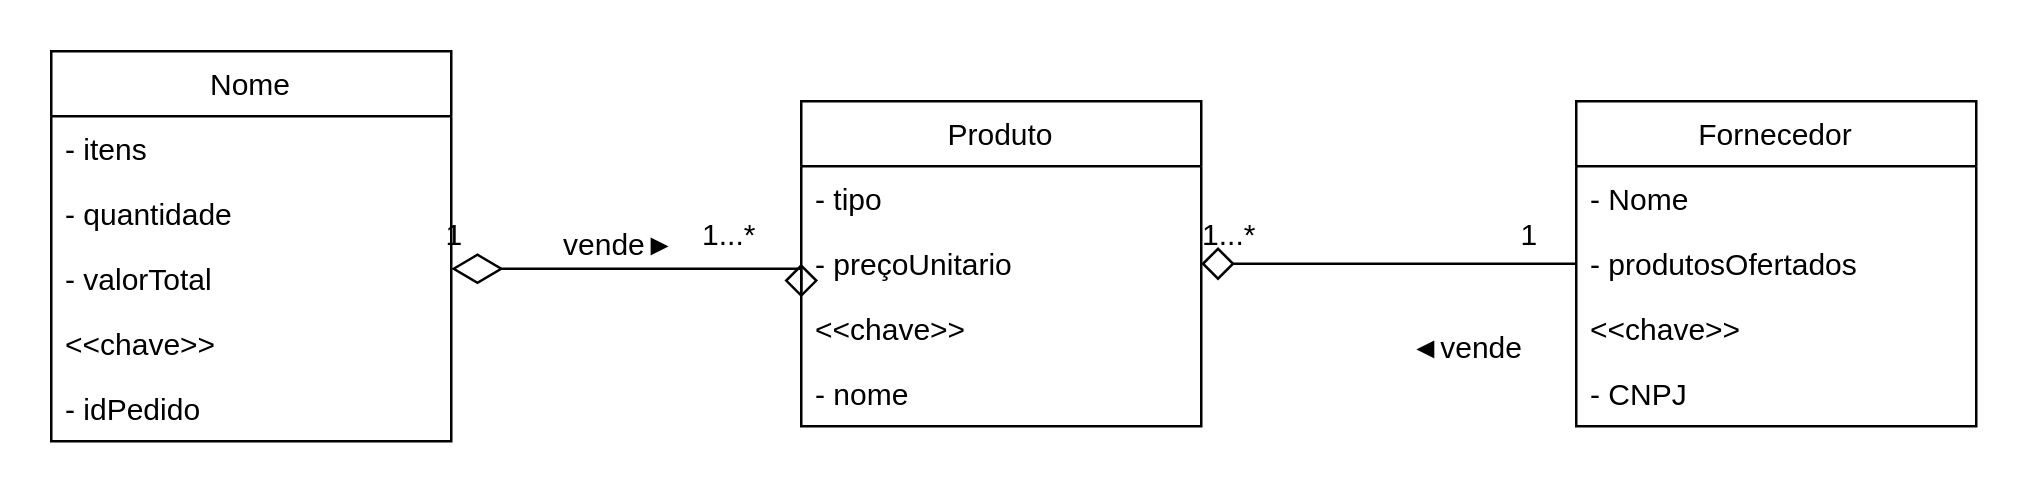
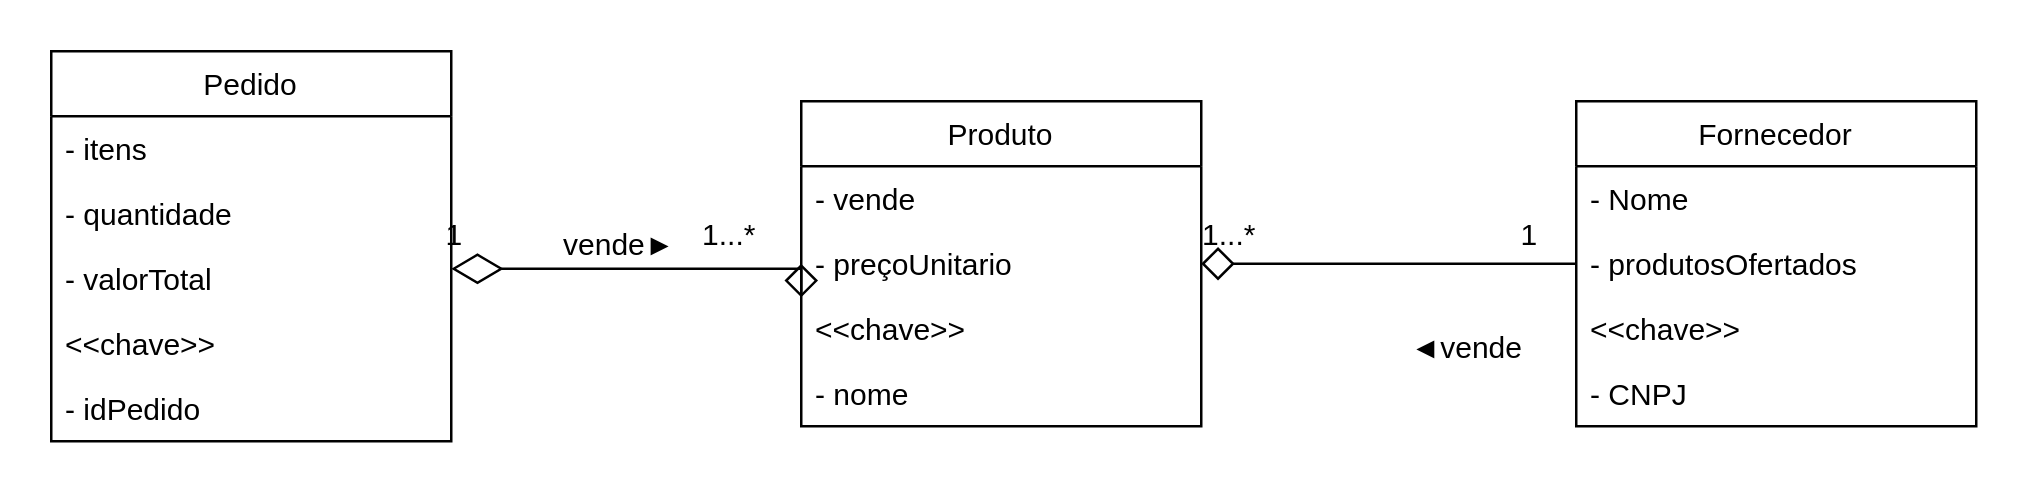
node "Nome": label "Nome" -> "Pedido"
node "- tipo": label "- tipo" -> "- vende"
